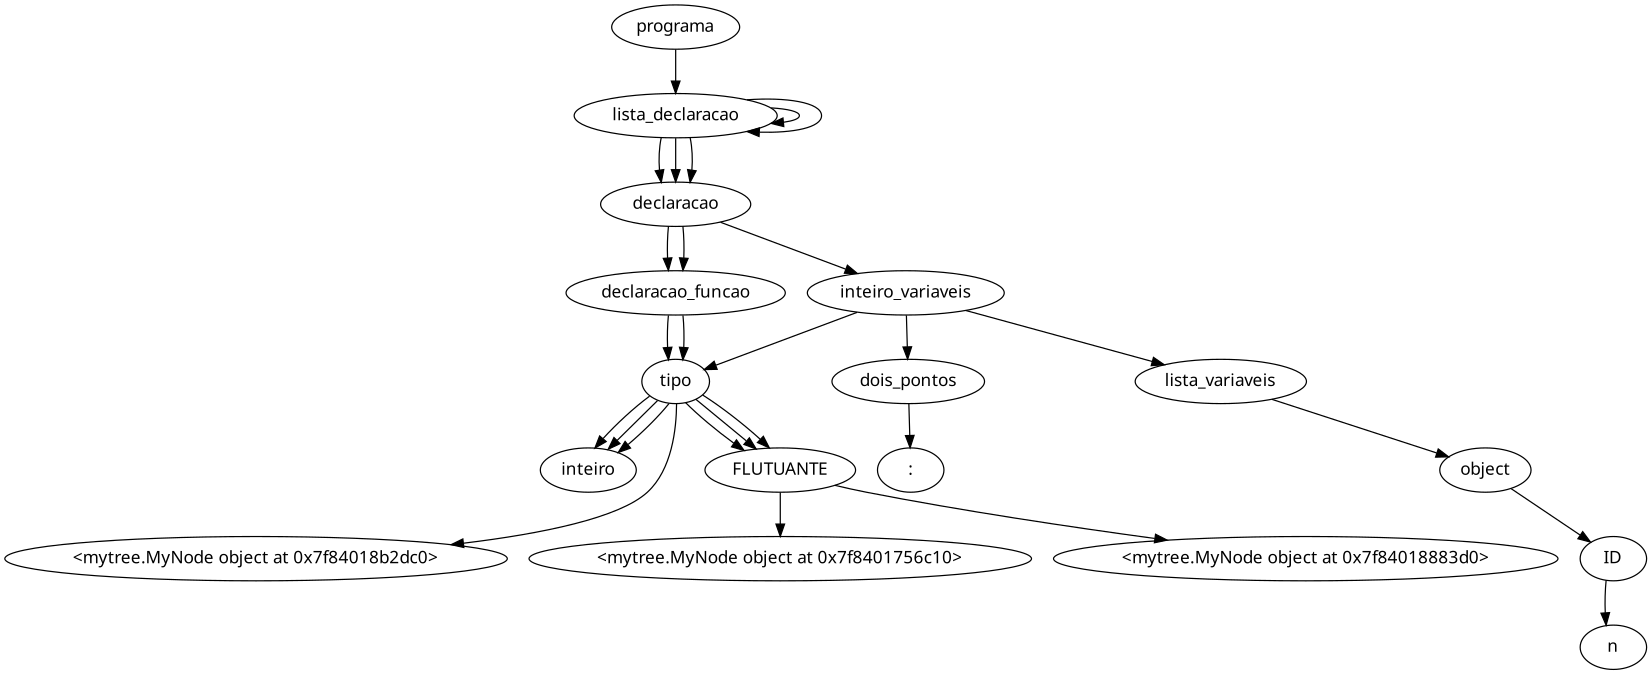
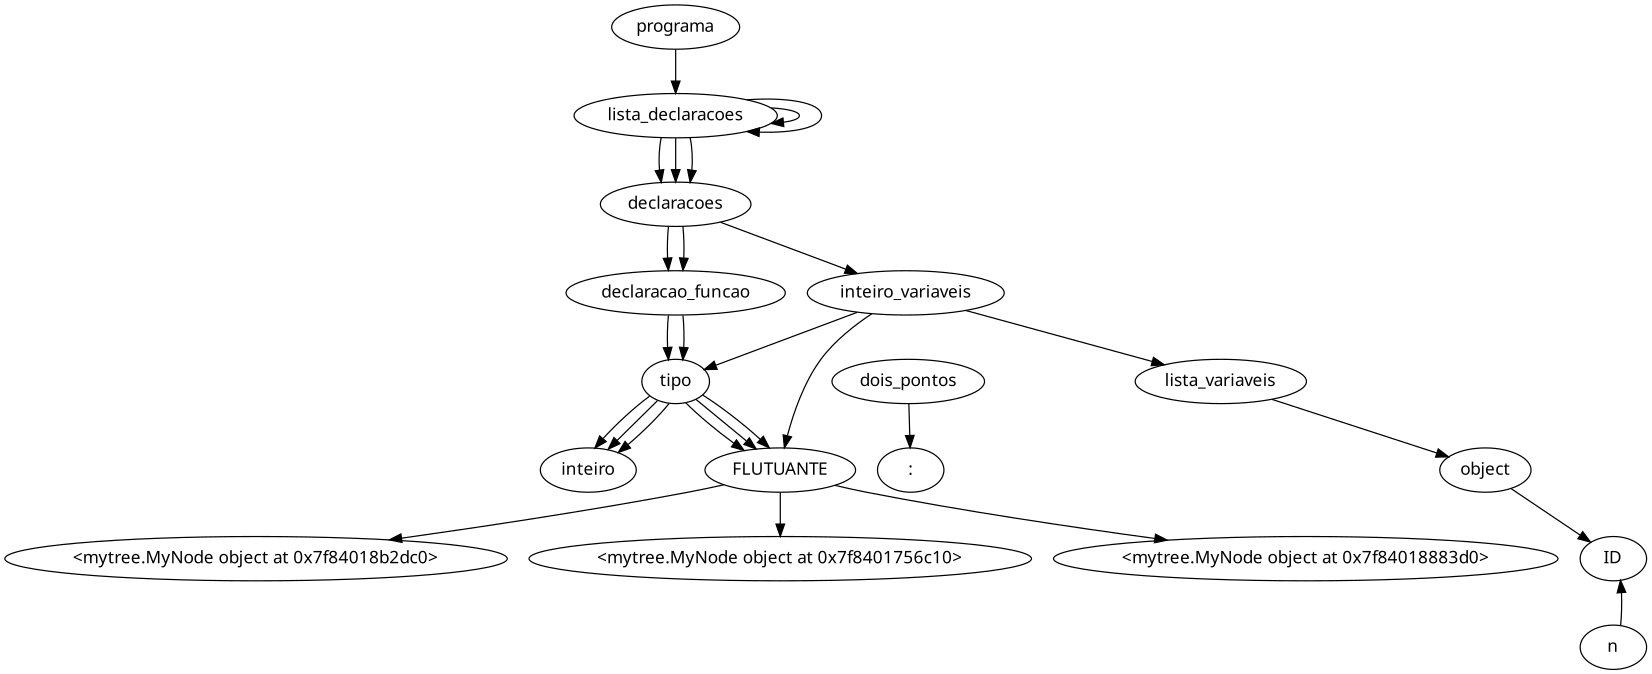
node "lista_declaracao": label "lista_declaracao" -> "lista_declaracoes"
node "declaracao": label "declaracao" -> "declaracoes"
edge "inteiro_variaveis" -> "dois_pontos": now "inteiro_variaveis" -> "FLUTUANTE"
edge "tipo" -> "<mytree.MyNode object at 0x7f84018b2dc0>": now "FLUTUANTE" -> "<mytree.MyNode object at 0x7f84018b2dc0>"
edge "ID" -> "n": reversed
